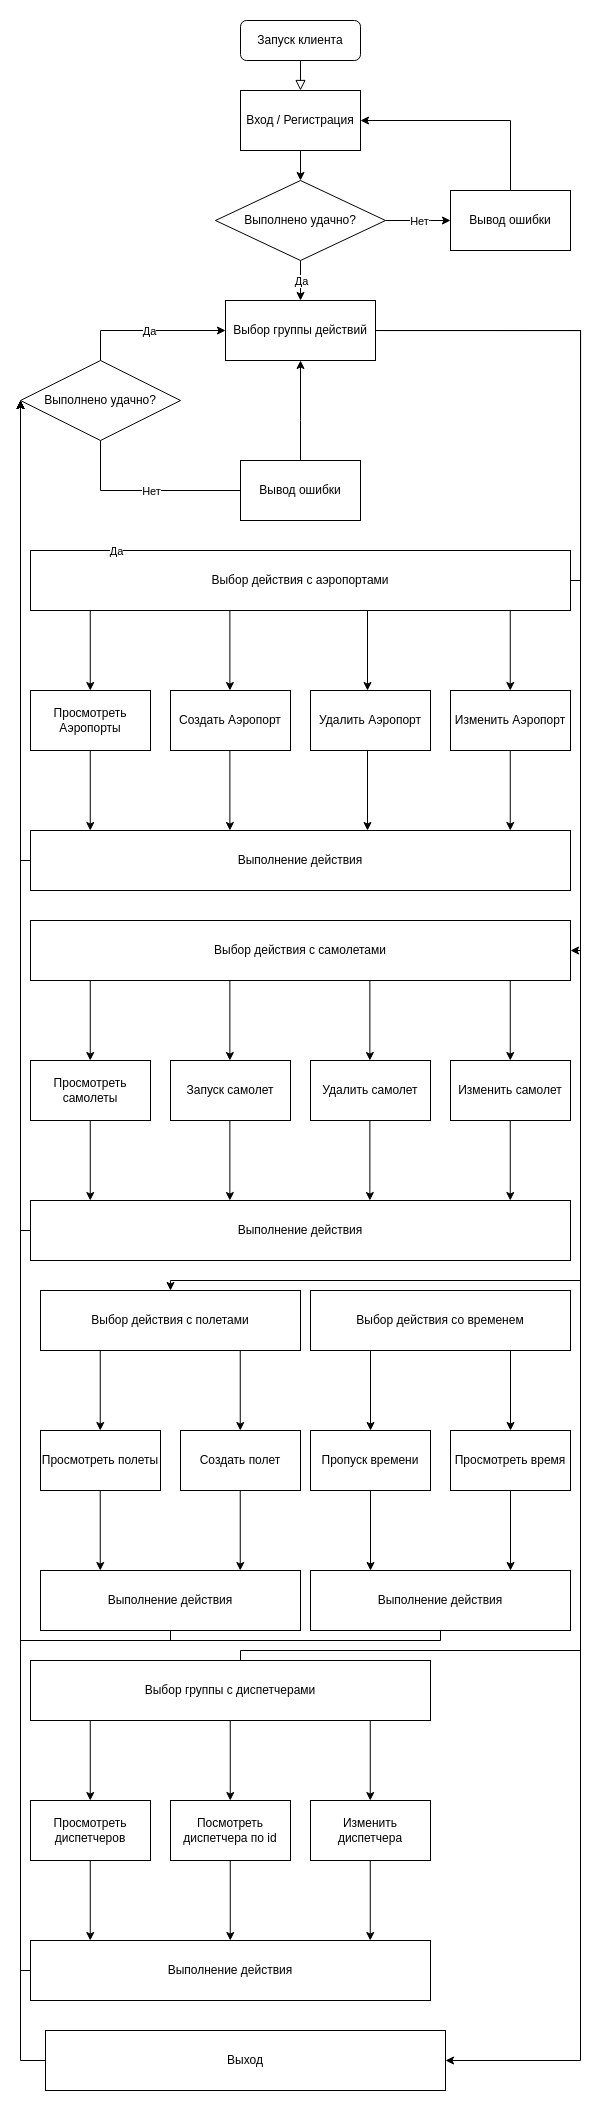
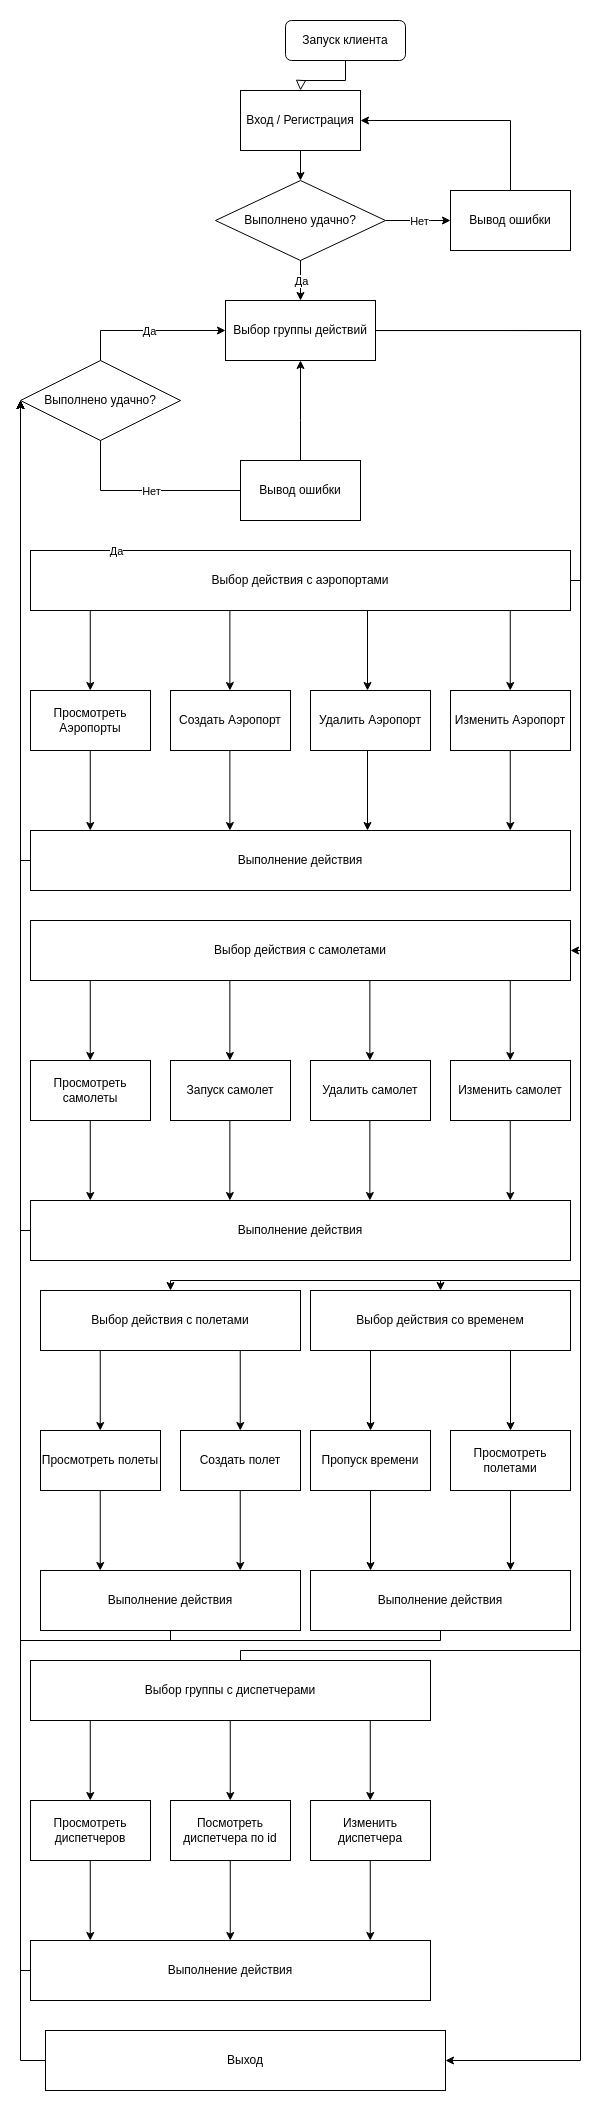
node "Запуск клиента": moved (301, 41) -> (346, 41)
edge "Выбор группы действий" -> "Выбор действия со временем": added
node "Просмотреть время": label "Просмотреть время" -> "Просмотреть полетами"
